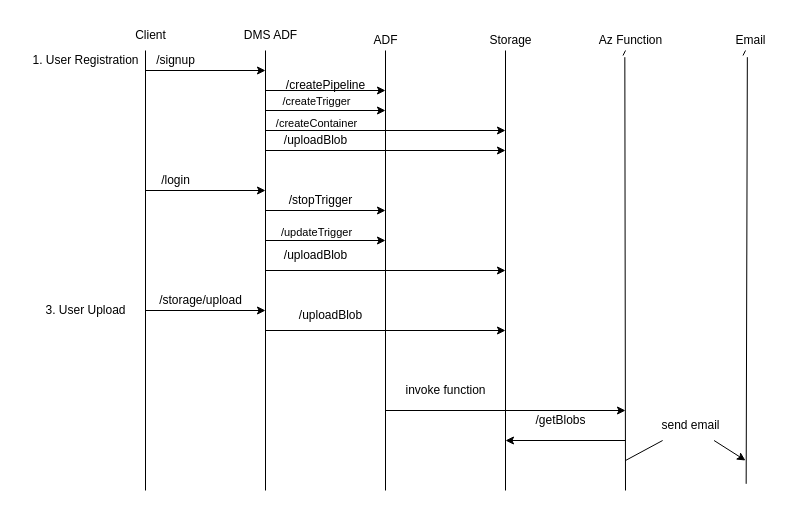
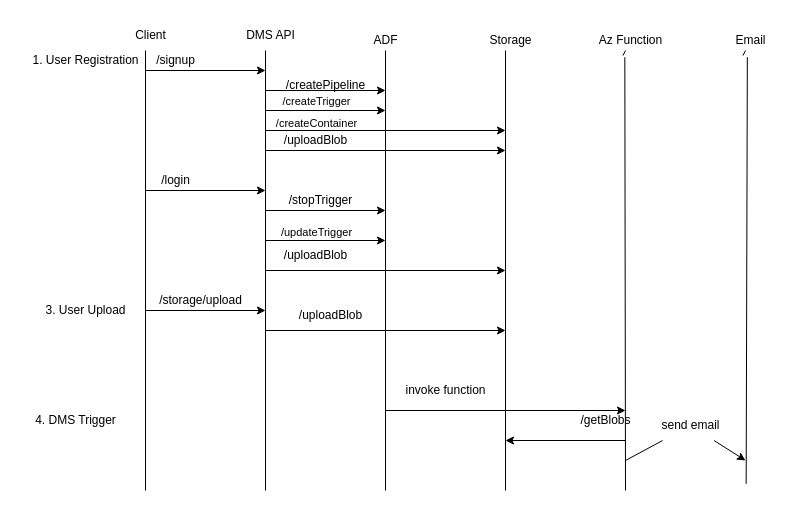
node "DMS ADF": label "DMS ADF" -> "DMS API"
node "4. DMS Trigger": added
node "/getBlobs": moved (561, 421) -> (606, 421)
